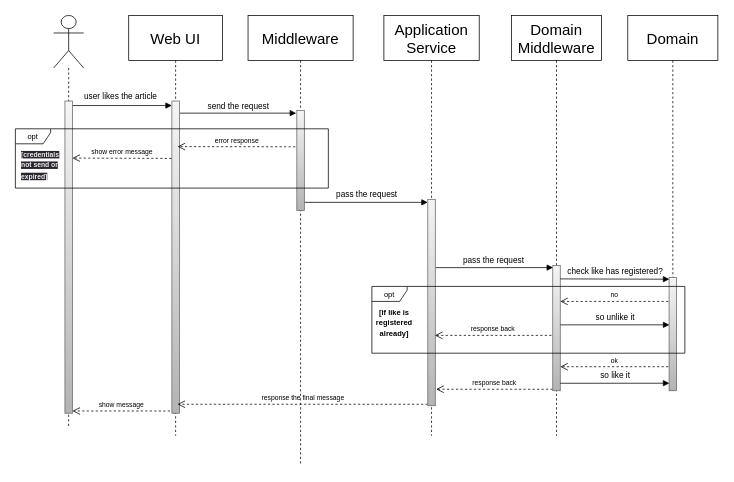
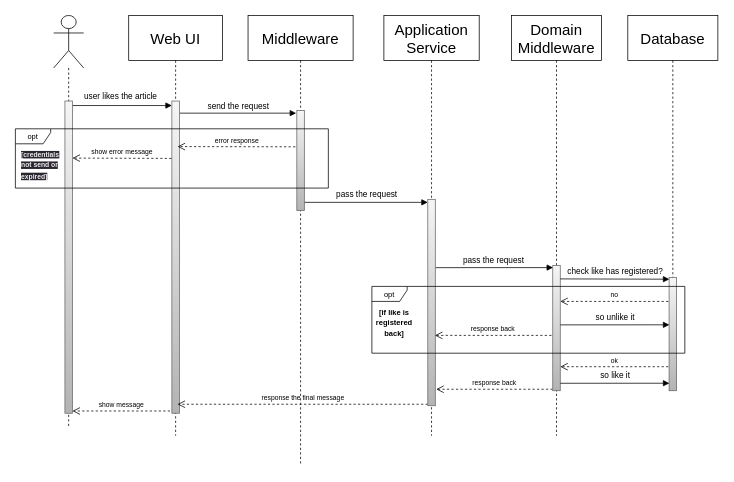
node "Domain": label "Domain" -> "Database"
node "[if like is registered already]": label "[if like is registered already]" -> "[if like is registered back]"
